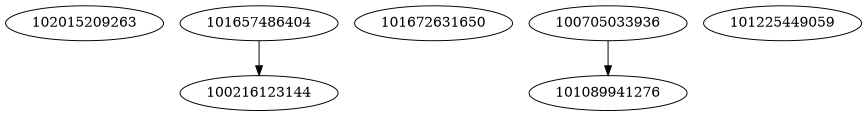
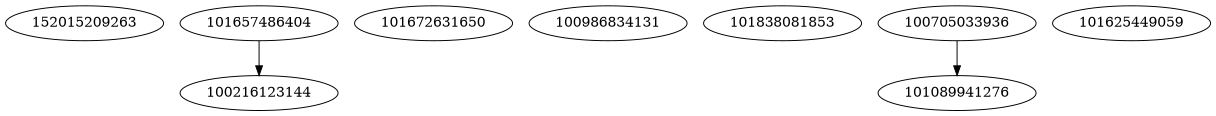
node "102015209263": label "102015209263" -> "152015209263"
node "100986834131": added
node "101225449059": label "101225449059" -> "101625449059"
node "101838081853": added
